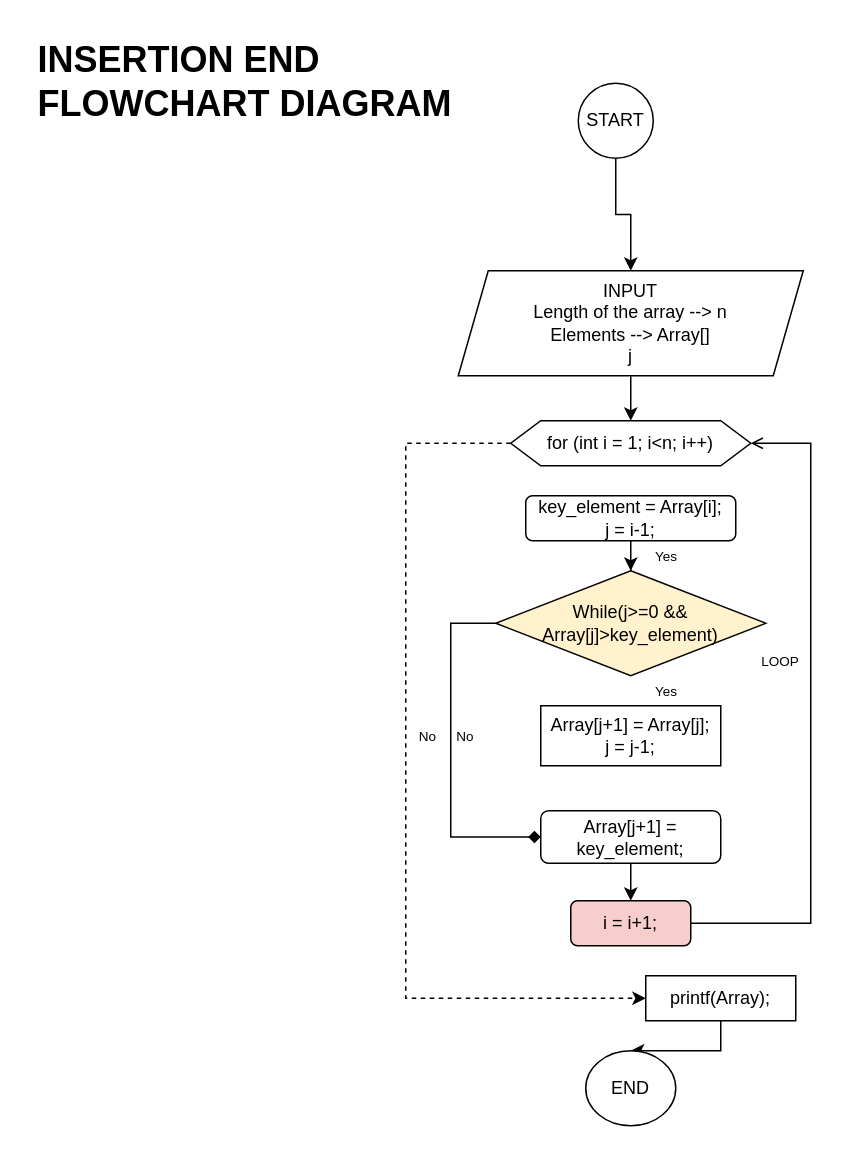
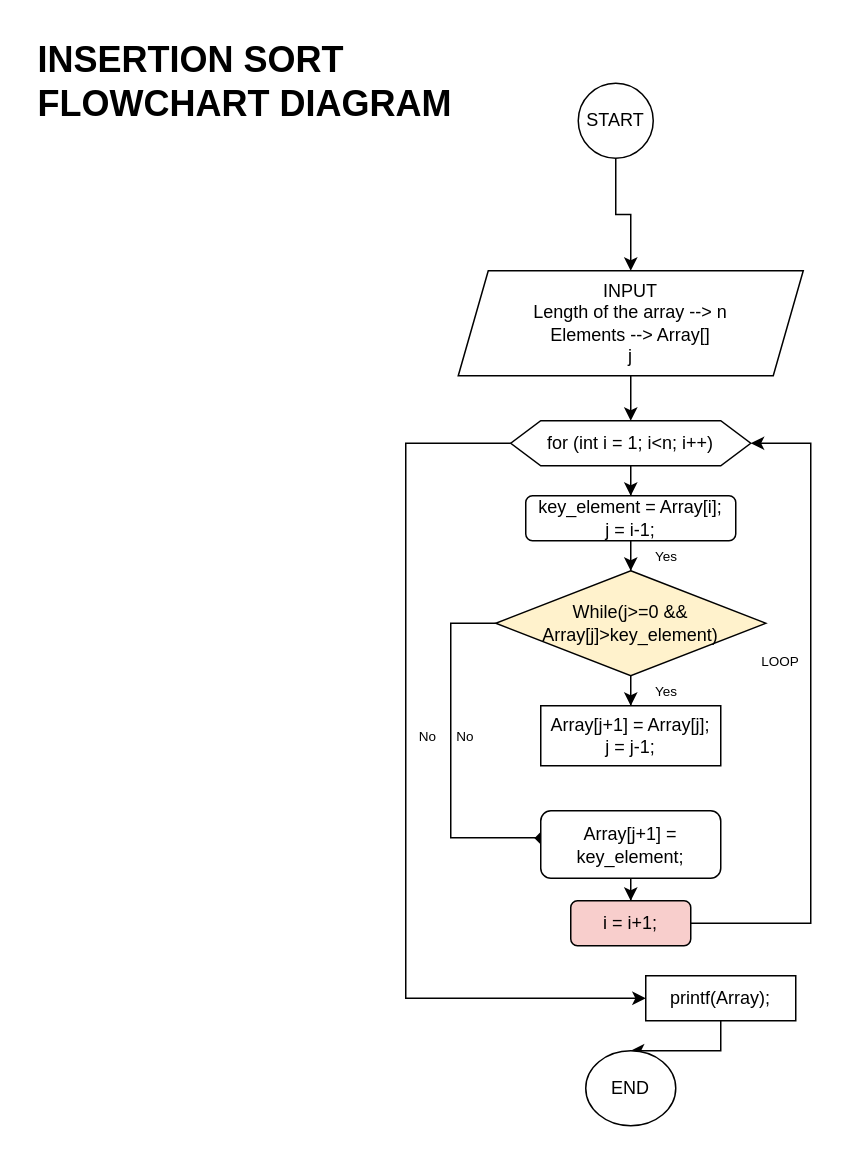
node "INSERTION END FLOWCHART DIAGRAM": label "INSERTION END FLOWCHART DIAGRAM" -> "INSERTION SORT FLOWCHART DIAGRAM"
edge "i = i+1;" -> "for (int i = 1; i<n; i++)": arrowhead open -> classic
edge "for (int i = 1; i<n; i++)" -> "key_element = Array[i]; j = i-1;": added
edge "While(j>=0 && Array[j]>key_element)" -> "Array[j+1] = Array[j]; j = j-1;": added
edge "for (int i = 1; i<n; i++)" -> "printf(Array);": style dashed -> solid
node "Array[j+1] = key_element;": size 180x53 -> 180x68
